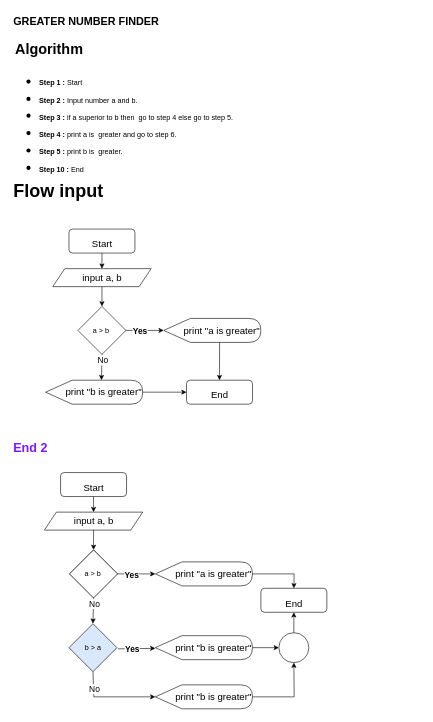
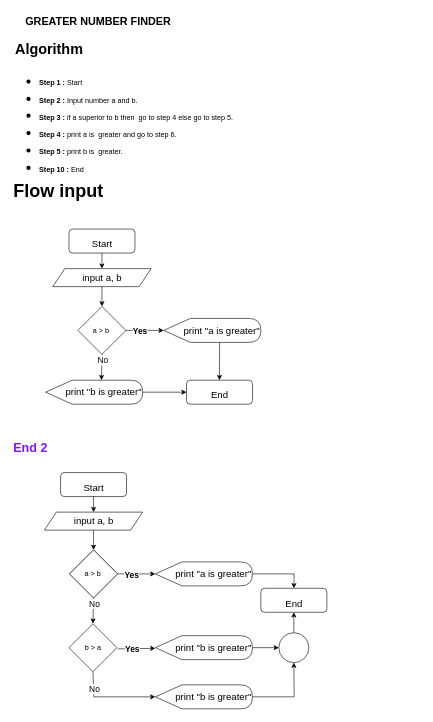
node "GREATER NUMBER FINDER": moved (153, 21) -> (165, 21)
node "b > a": fillcolor #dae8fc -> #ffffff
